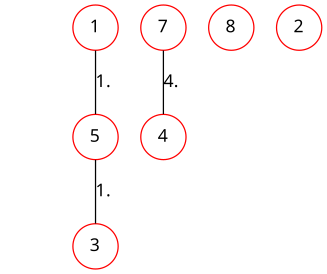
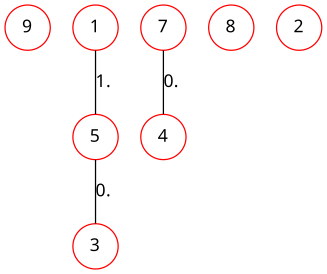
node "9": added
edge "7" -- "4": label "4." -> "0."
edge "5" -- "3": label "1." -> "0."
